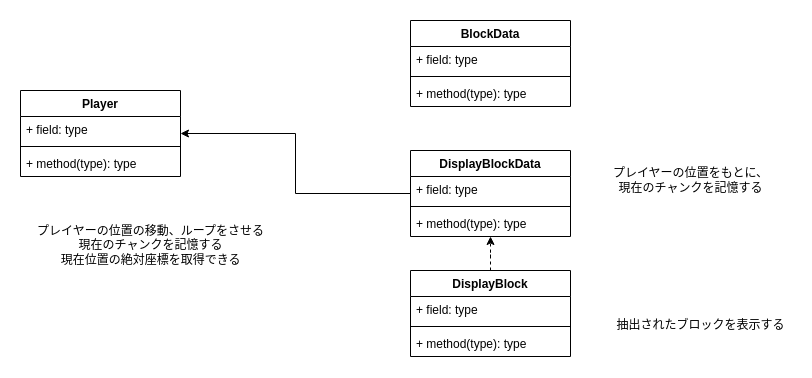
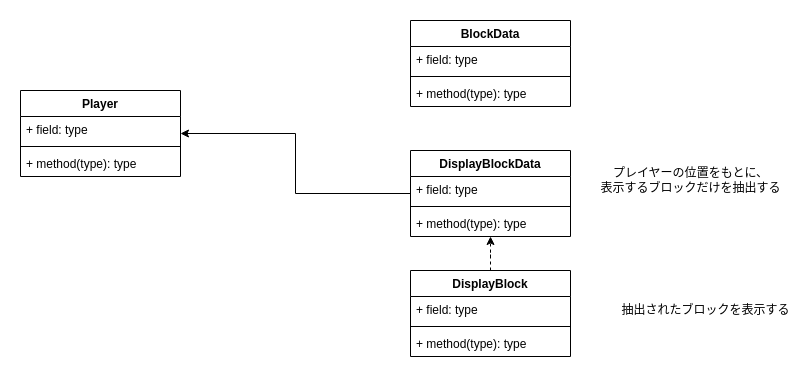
node "プレイヤーの位置をもとに、 現在のチャンクを記憶する": label "プレイヤーの位置をもとに、 現在のチャンクを記憶する" -> "プレイヤーの位置をもとに、 表示するブロックだけを抽出する"
node "プレイヤーの位置の移動、ループをさせる 現在のチャンクを記憶する 現在位置の絶対座標を取得できる": removed
node "抽出されたブロックを表示する": moved (701, 326) -> (706, 311)
